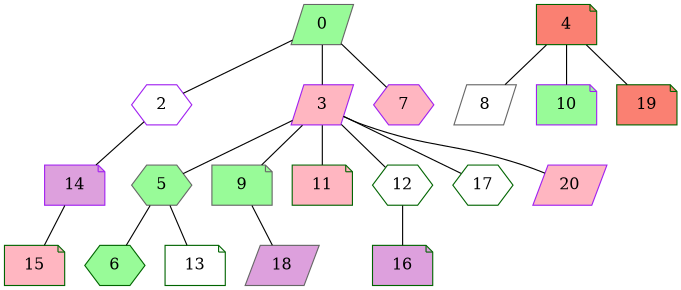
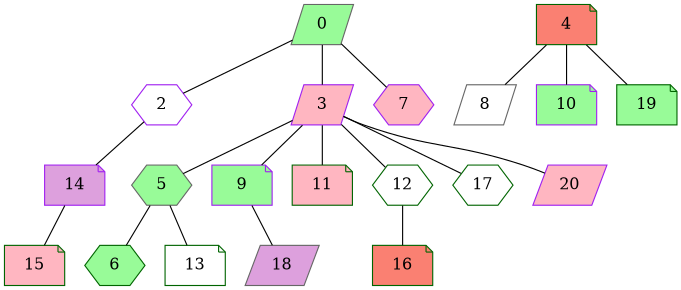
node "19": fillcolor salmon -> palegreen
node "9": color gray40 -> purple
node "16": fillcolor plum -> salmon
